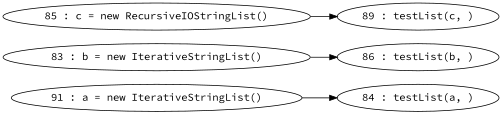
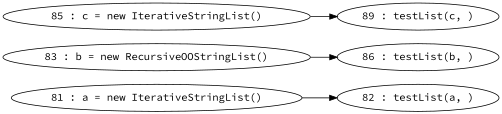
node "85 : c = new RecursiveIOStringList()": label "85 : c = new RecursiveIOStringList()" -> "85 : c = new IterativeStringList()"
node "83 : b = new IterativeStringList()": label "83 : b = new IterativeStringList()" -> "83 : b = new RecursiveOOStringList()"
node "91 : a = new IterativeStringList()": label "91 : a = new IterativeStringList()" -> "81 : a = new IterativeStringList()"
node "84 : testList(a, )": label "84 : testList(a, )" -> "82 : testList(a, )"
